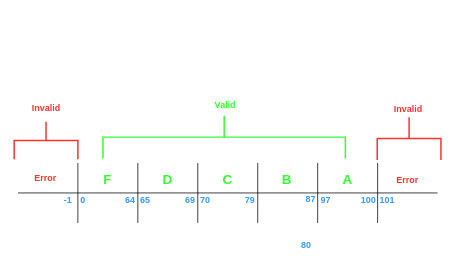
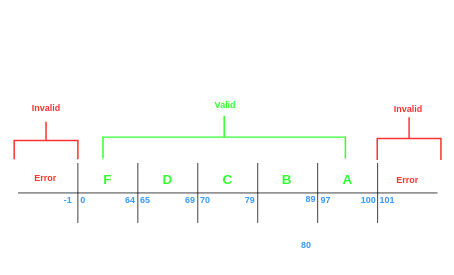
node "87": label "87" -> "89"
